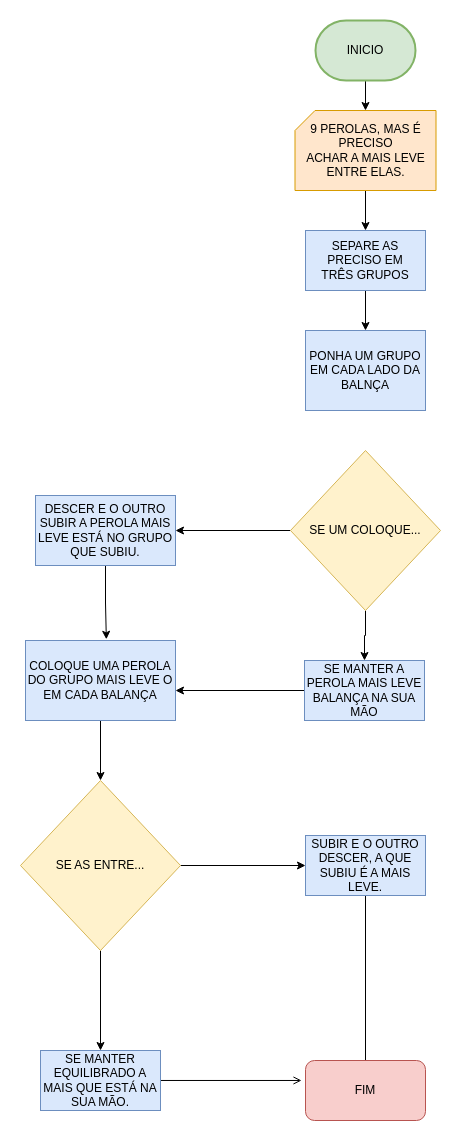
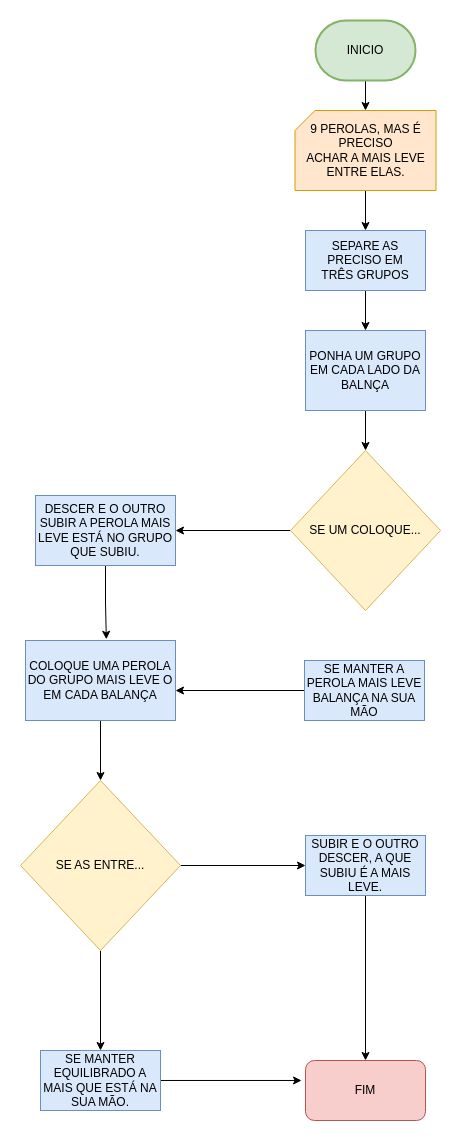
edge "PONHA UM GRUPO EM CADA LADO DA BALNÇA" -> "SE UM COLOQUE...": added
edge "SE UM COLOQUE..." -> "SE MANTER A PEROLA MAIS LEVE BALANÇA NA SUA MÃO": removed
edge "SUBIR E O OUTRO DESCER, A QUE SUBIU É A MAIS LEVE." -- "FIM": arrowhead none -> classic
edge "SE MANTER EQUILIBRADO A MAIS QUE ESTÁ NA SUA MÃO." -> "FIM": arrowhead open -> classic
